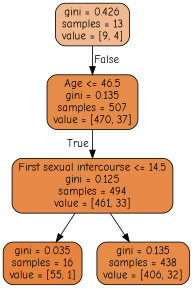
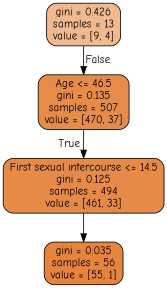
node "gini = 0.035 samples = 16 value = [55, 1]": label "gini = 0.035 samples = 16 value = [55, 1]" -> "gini = 0.035 samples = 56 value = [55, 1]"
node "gini = 0.135 samples = 438 value = [406, 32]": removed
